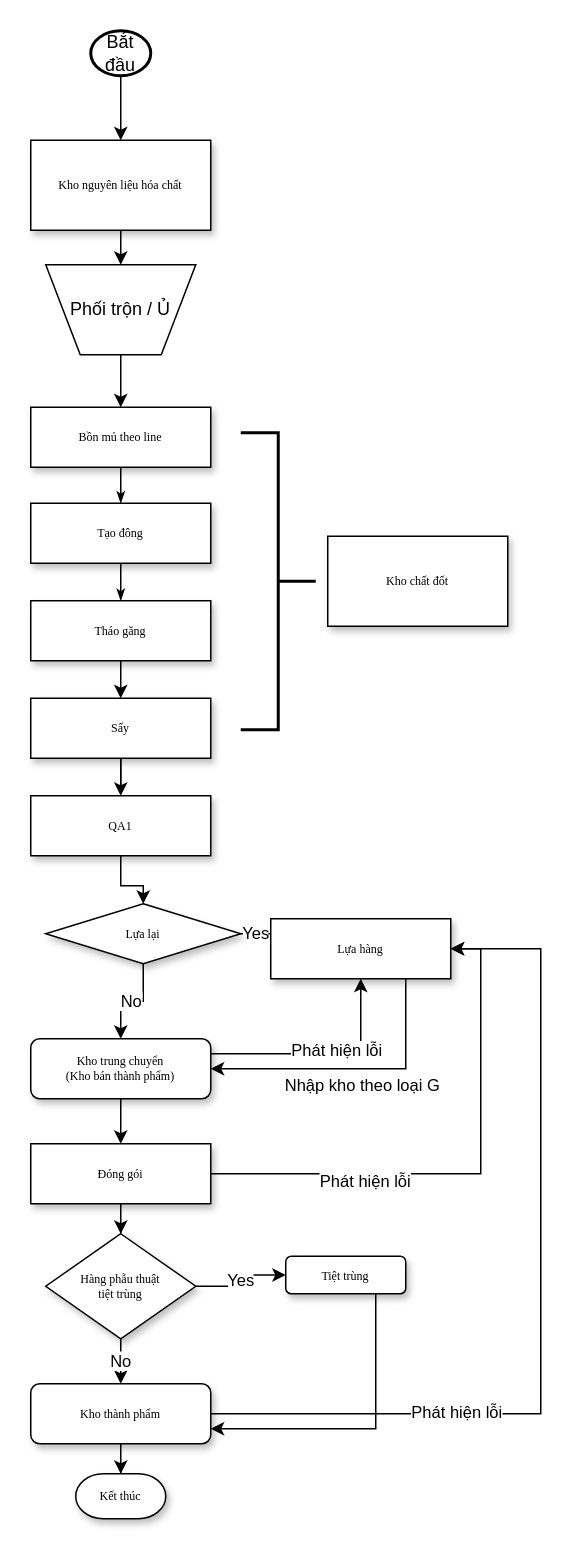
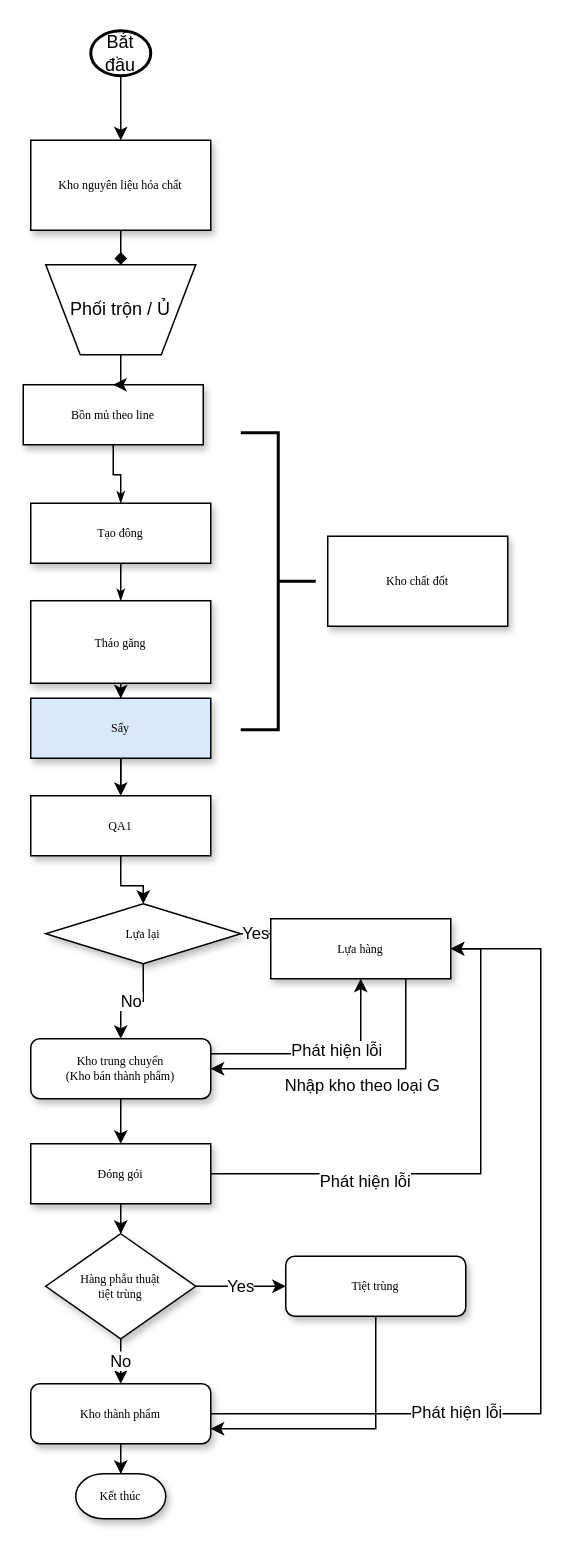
edge "Kho nguyên liệu hóa chất" -> "Phối trộn / Ủ": arrowhead classic -> diamond
node "Bồn mủ theo line": moved (121, 437) -> (113, 415)
node "Tháo găng": size 180x60 -> 180x83
node "Sấy": fillcolor #ffffff -> #dae8fc
node "Tiệt trùng": size 120x38 -> 180x60
